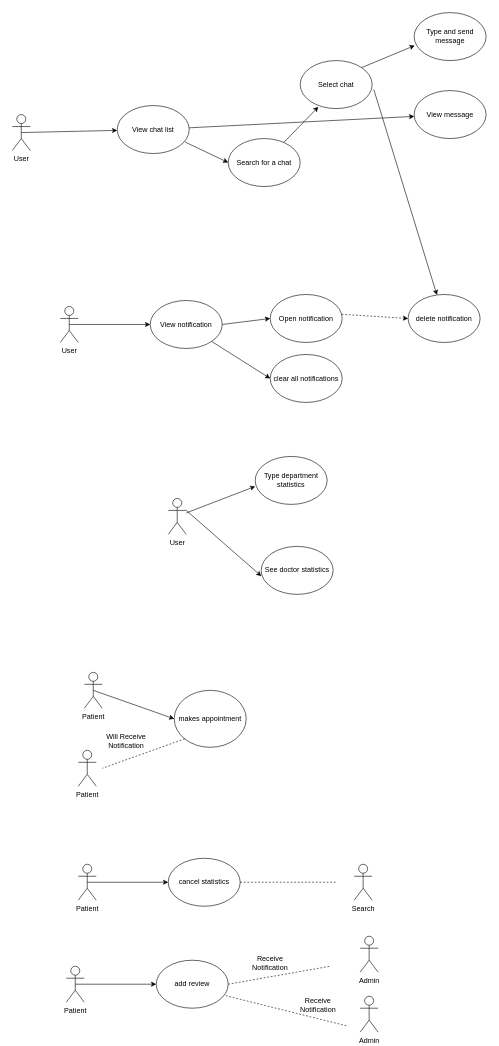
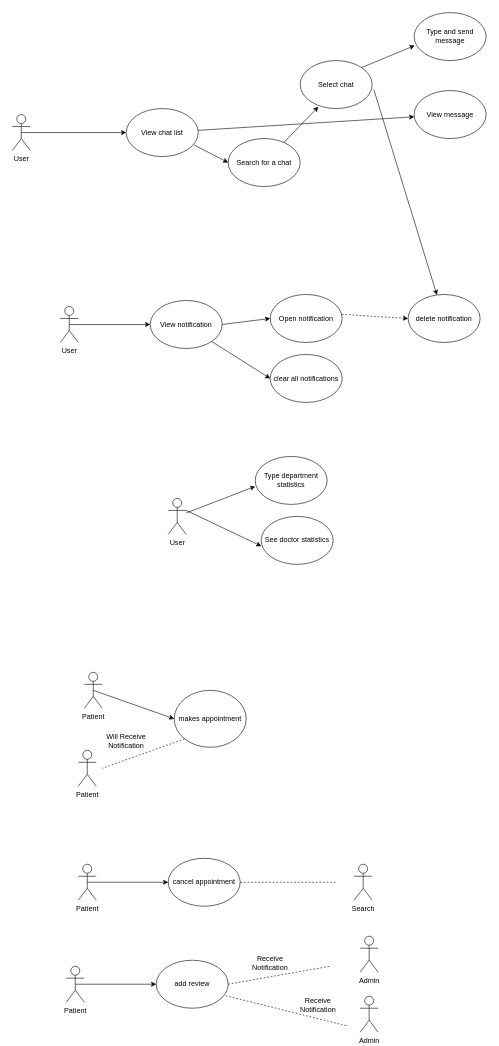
node "View chat list": moved (153, 129) -> (162, 132)
node "See doctor statistics": moved (297, 570) -> (297, 540)
node "cancel statistics": label "cancel statistics" -> "cancel appointment"
